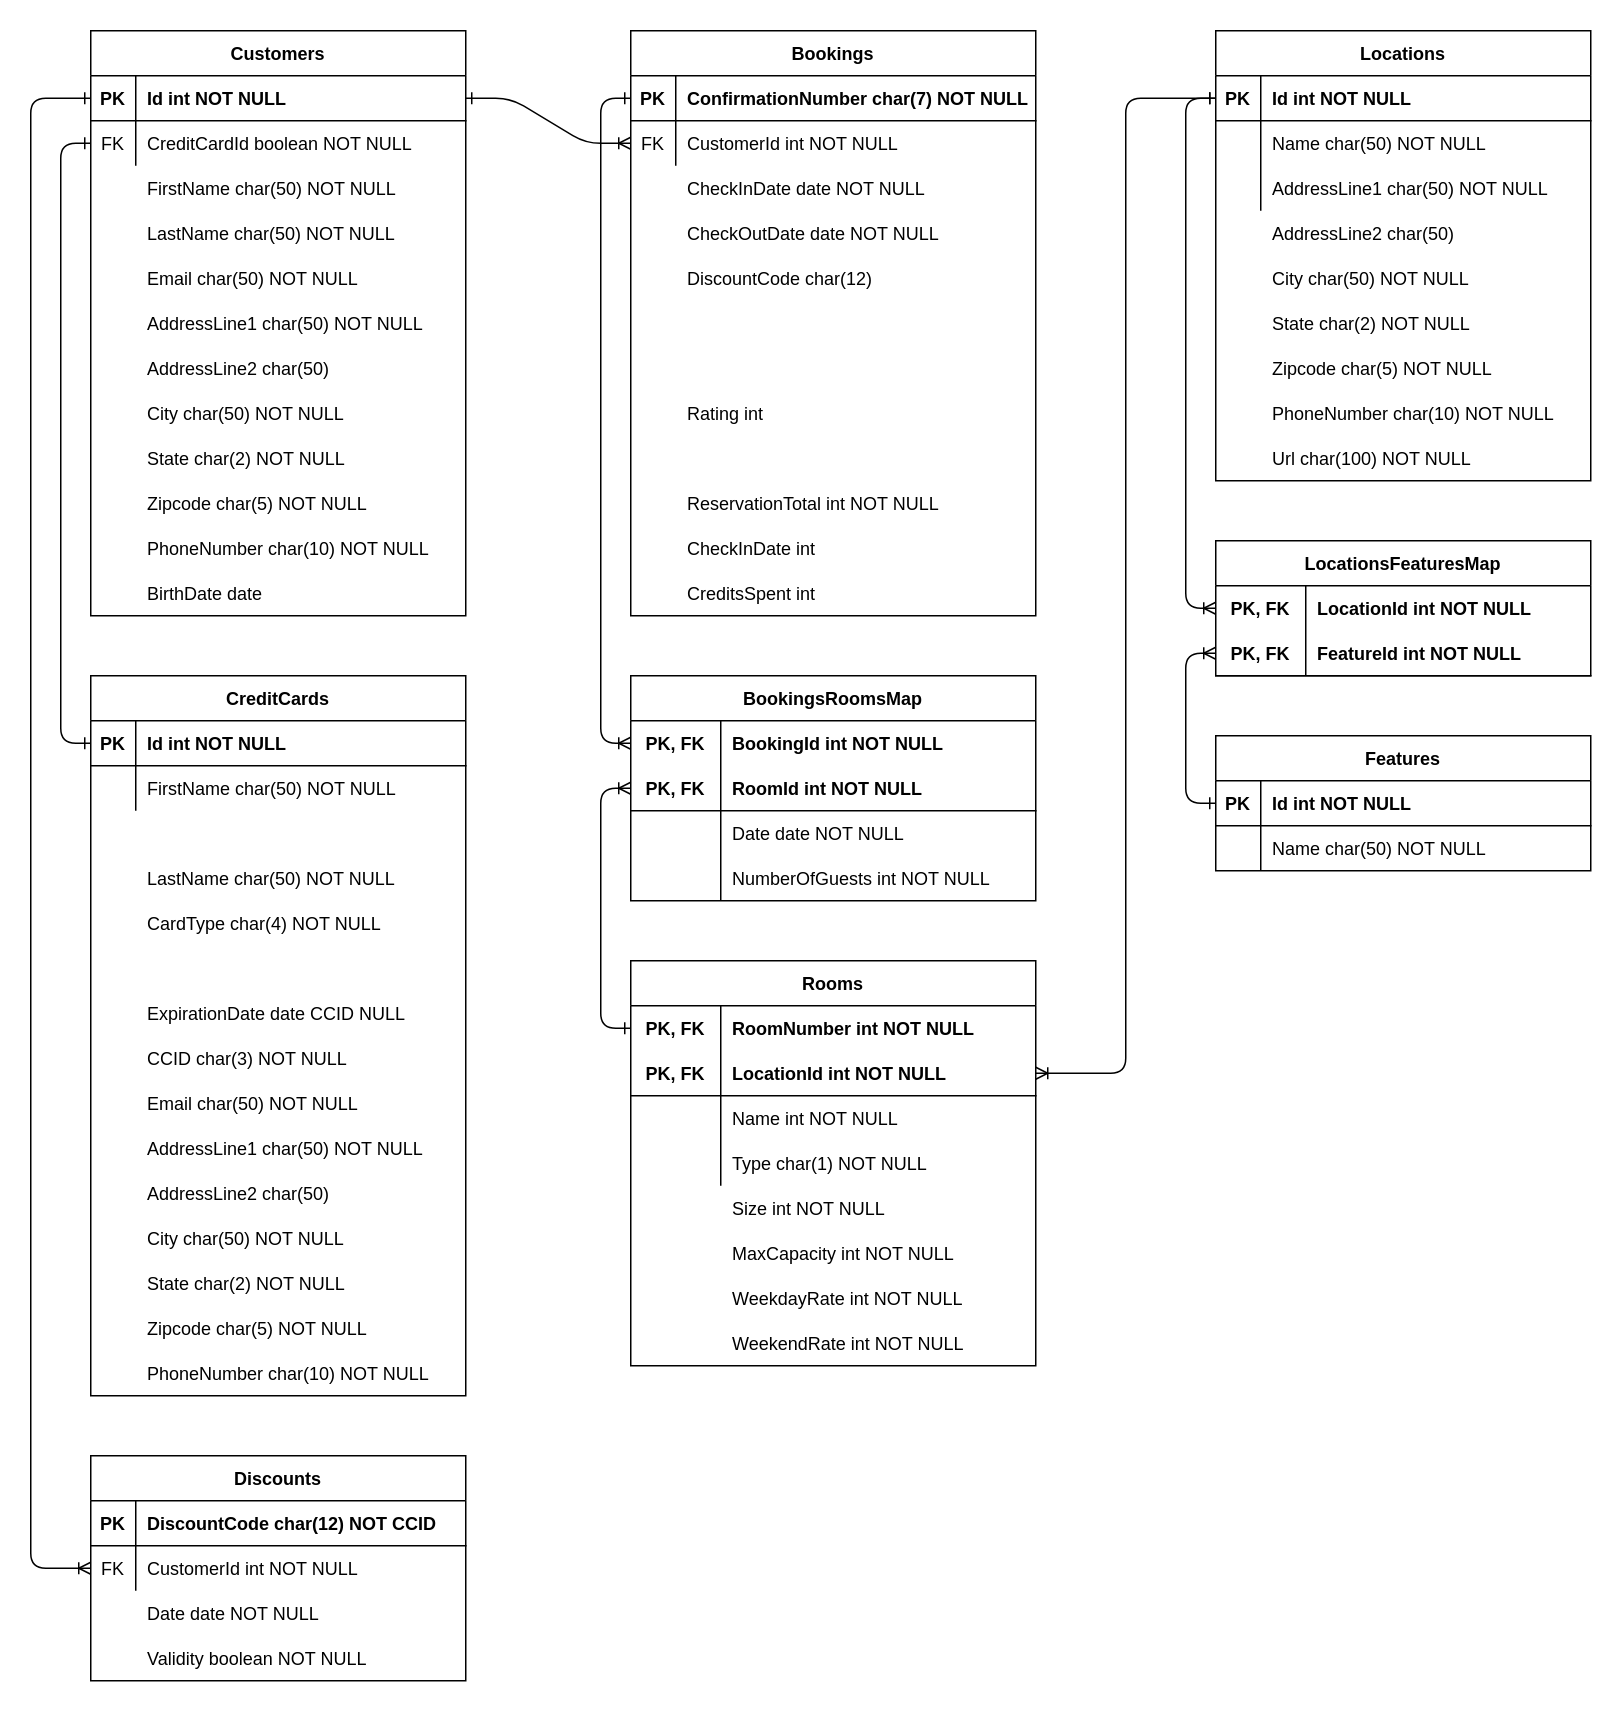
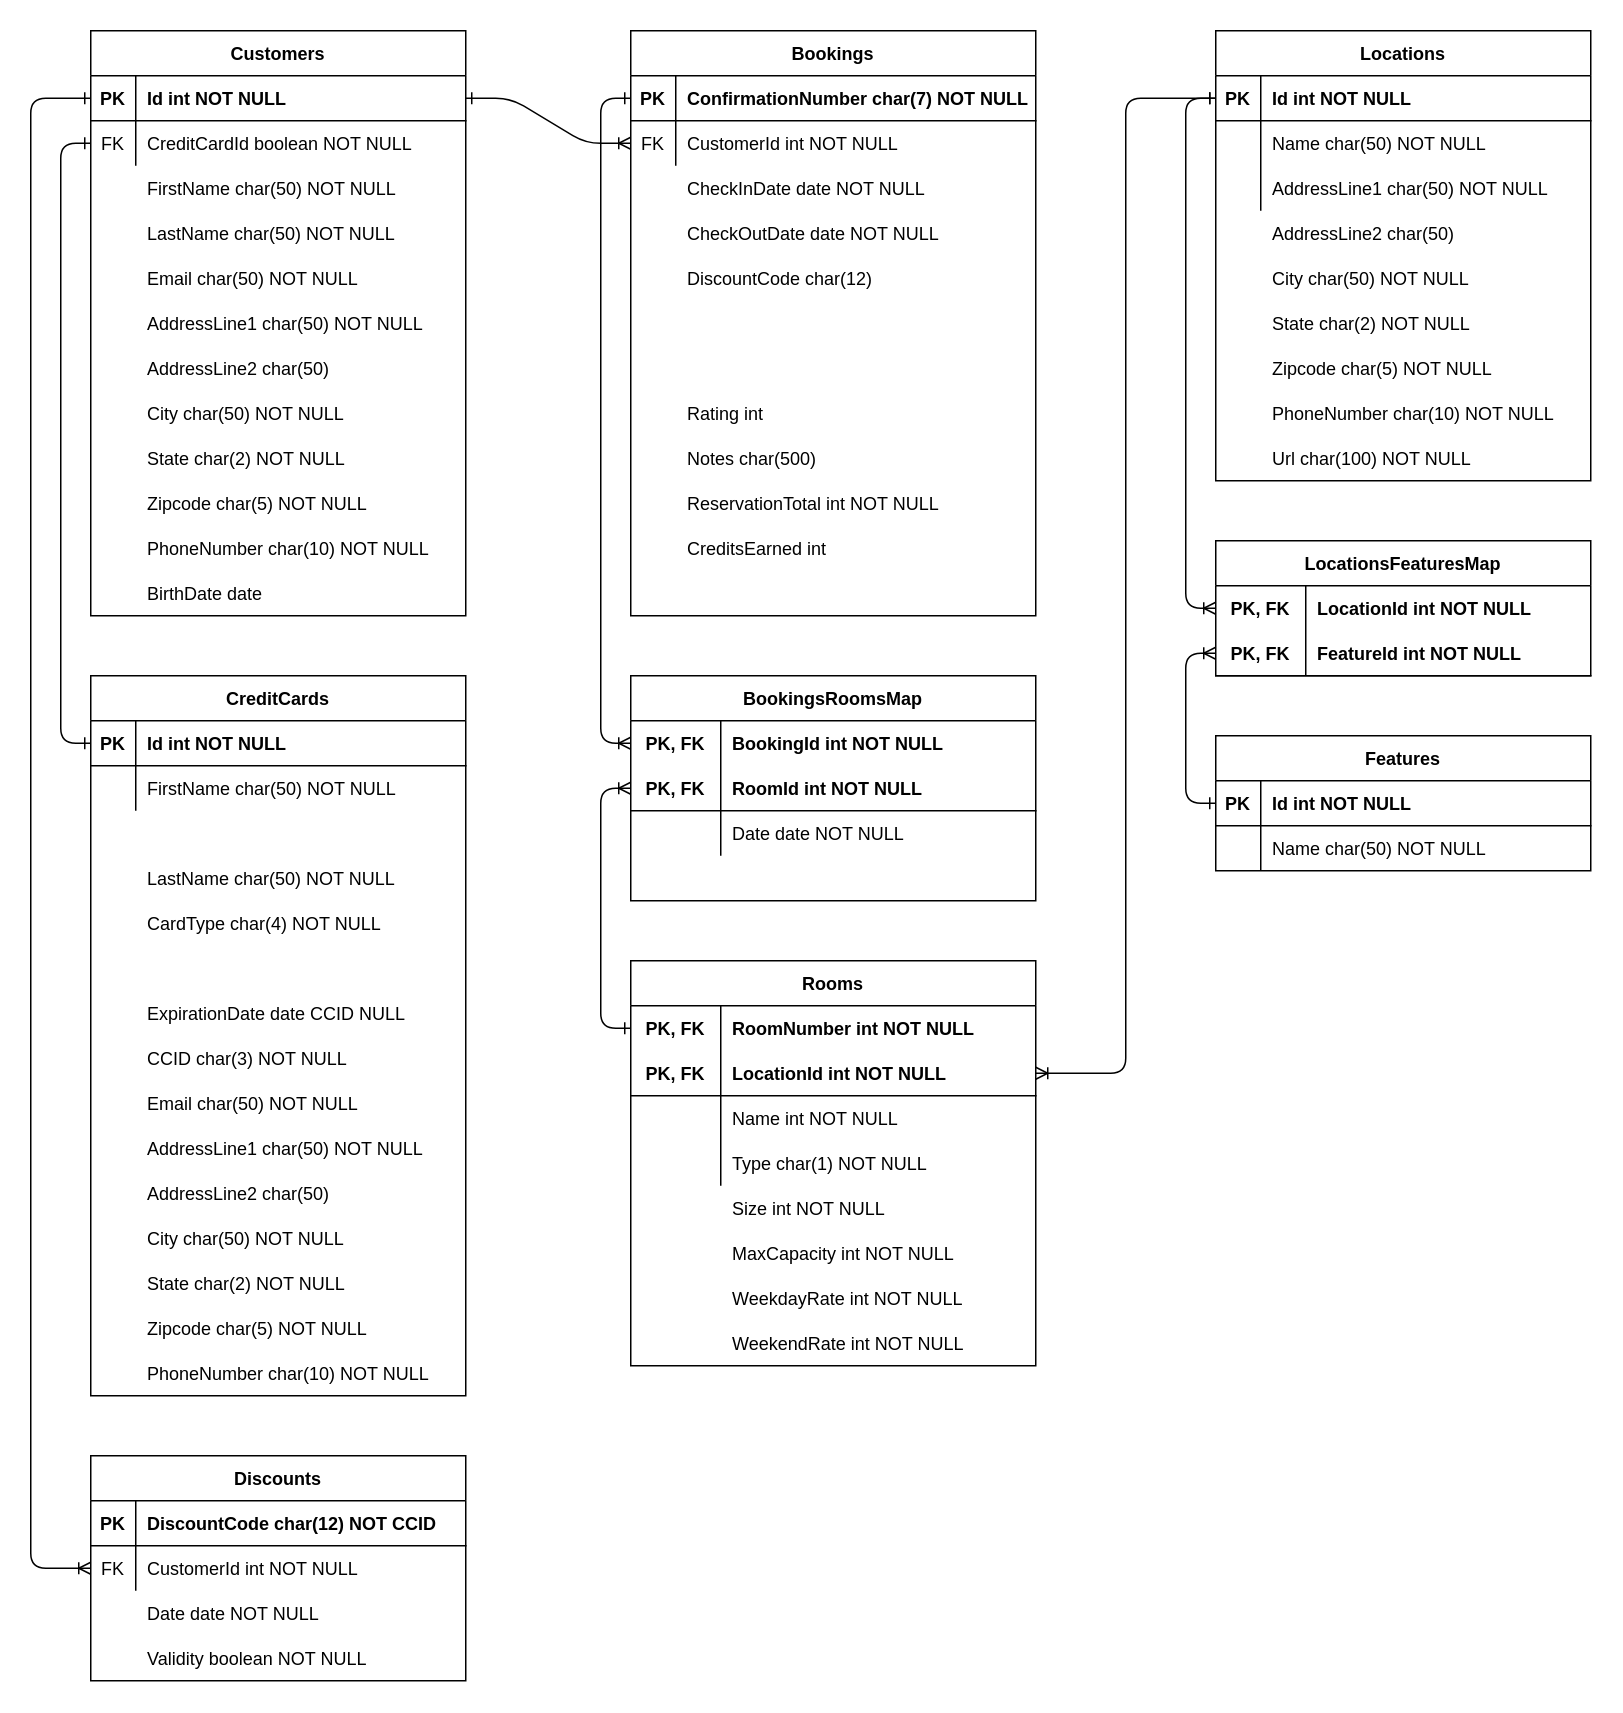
node "Notes char(500)": added
node "CheckInDate int": label "CheckInDate int" -> "CreditsEarned int"
node "CreditsSpent int": removed
node "NumberOfGuests int NOT NULL": removed
